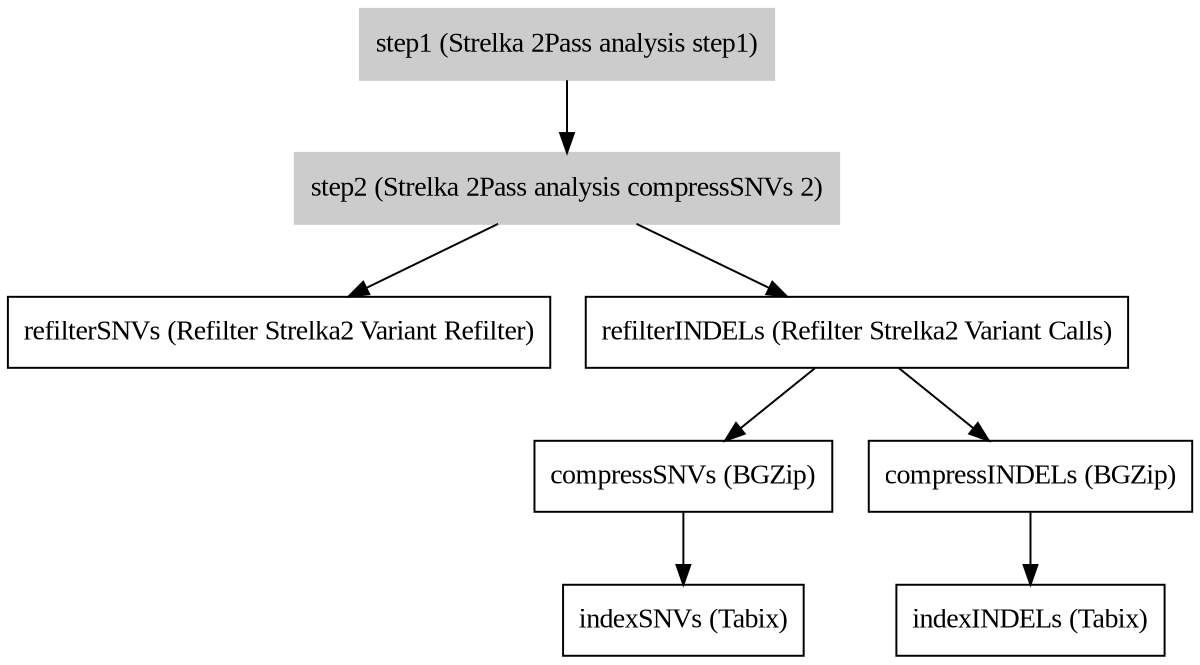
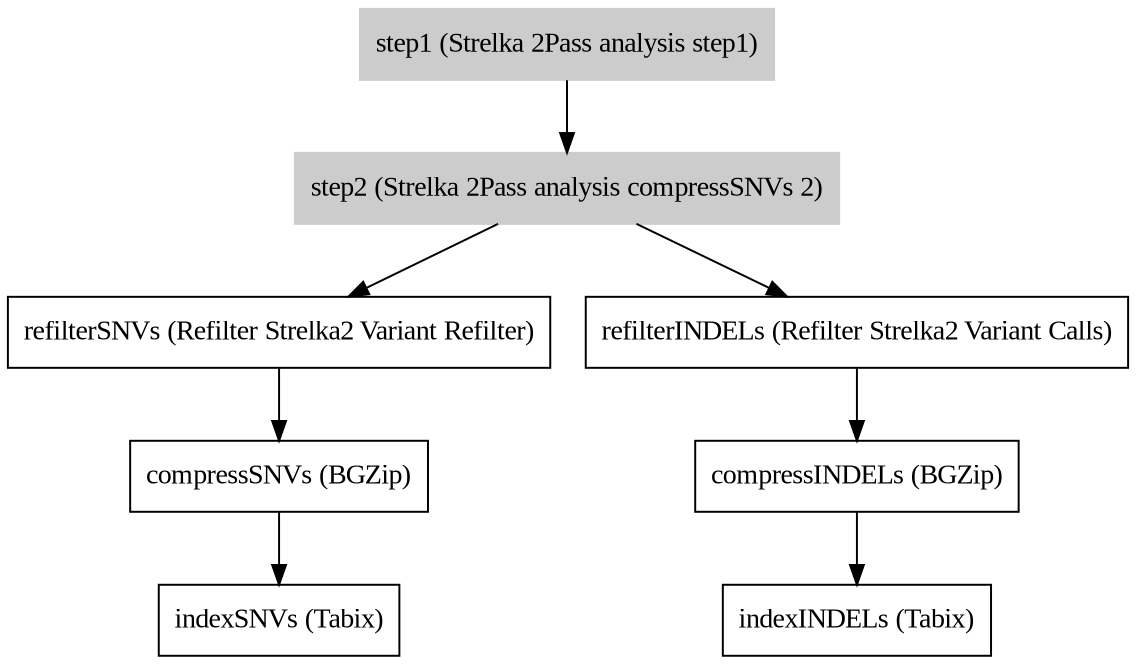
edge "refilterINDELs (Refilter Strelka2 Variant Calls)" -> "compressSNVs (BGZip)": now "refilterSNVs (Refilter Strelka2 Variant Refilter)" -> "compressSNVs (BGZip)"
